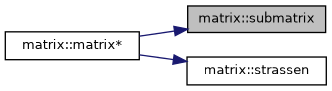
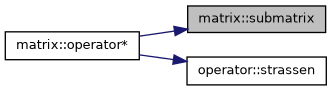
node "matrix::matrix*": label "matrix::matrix*" -> "matrix::operator*"
node "matrix::strassen": label "matrix::strassen" -> "operator::strassen"
